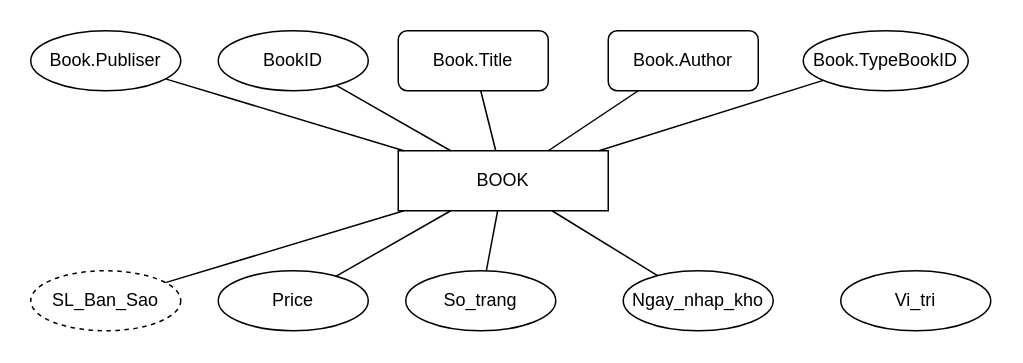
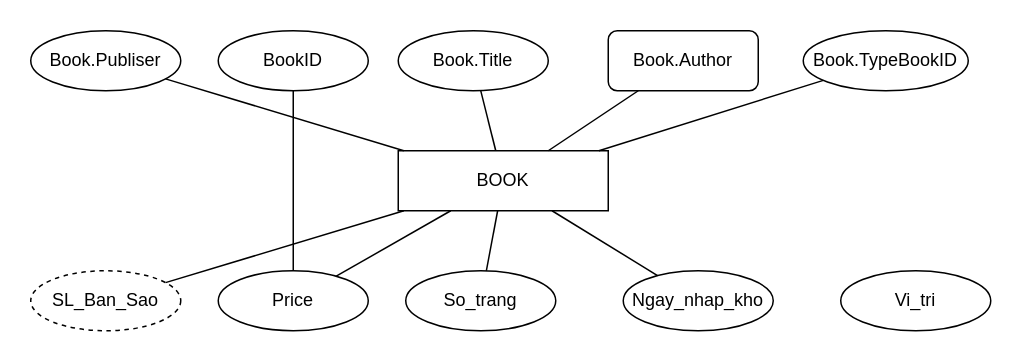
node "Book.Title": shape rounded rectangle -> ellipse
edge "BookID" -- "BOOK": now "BookID" -- "Price"
